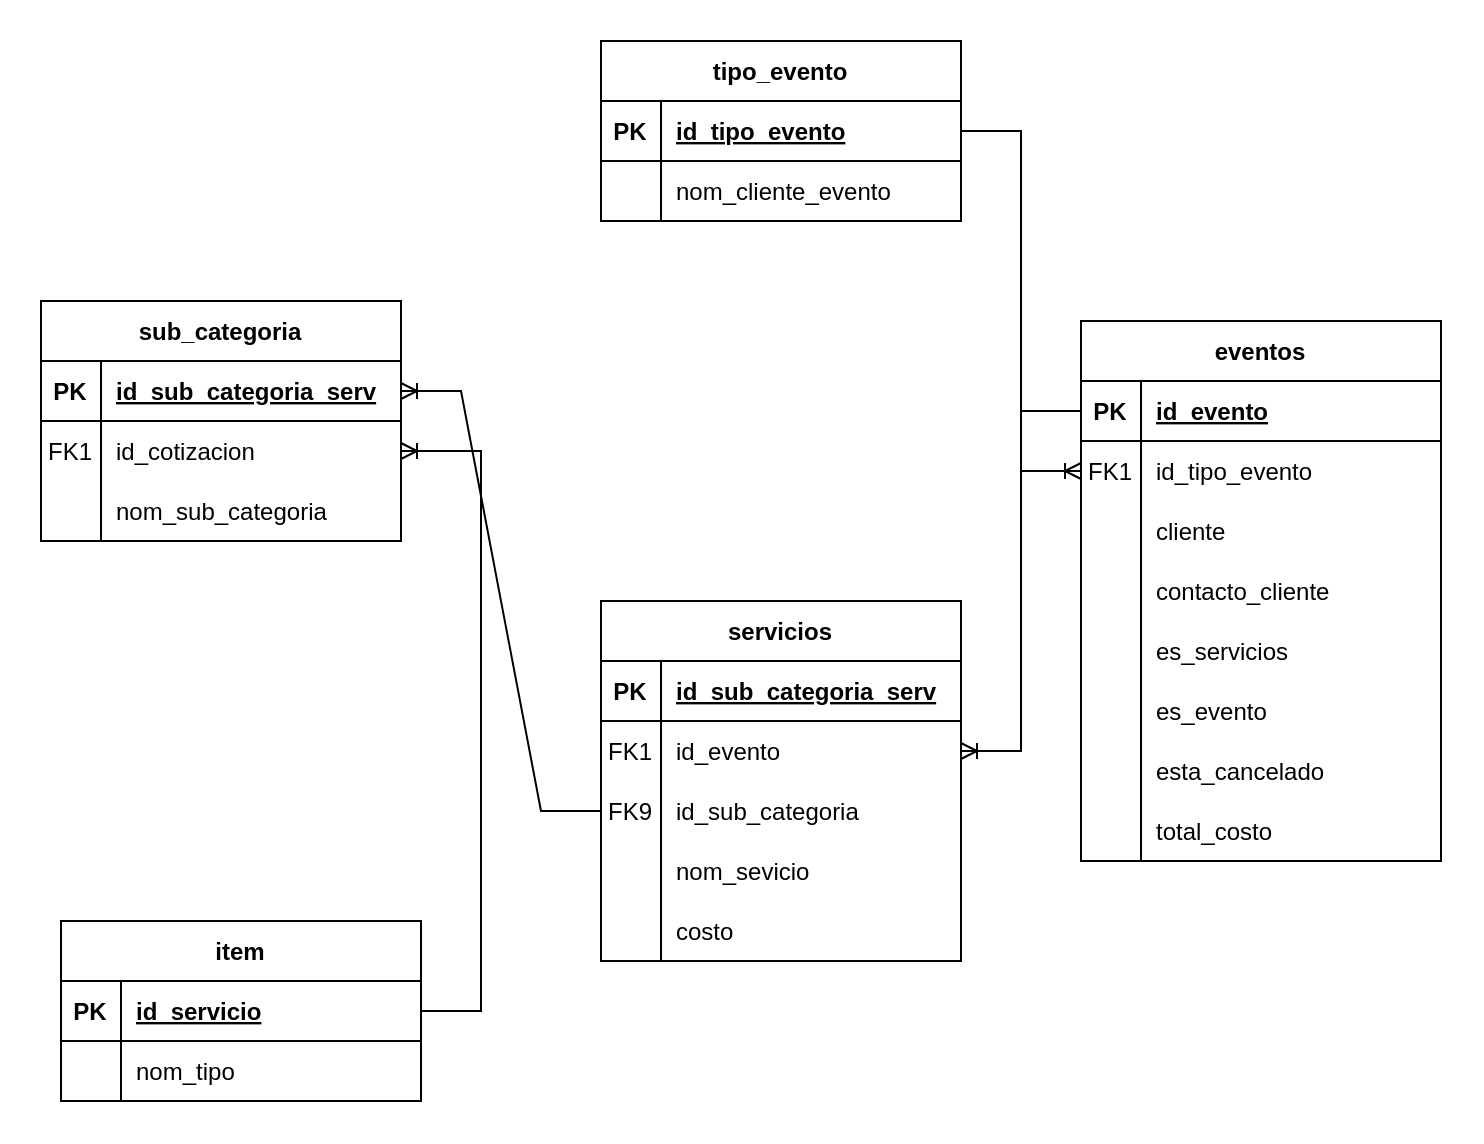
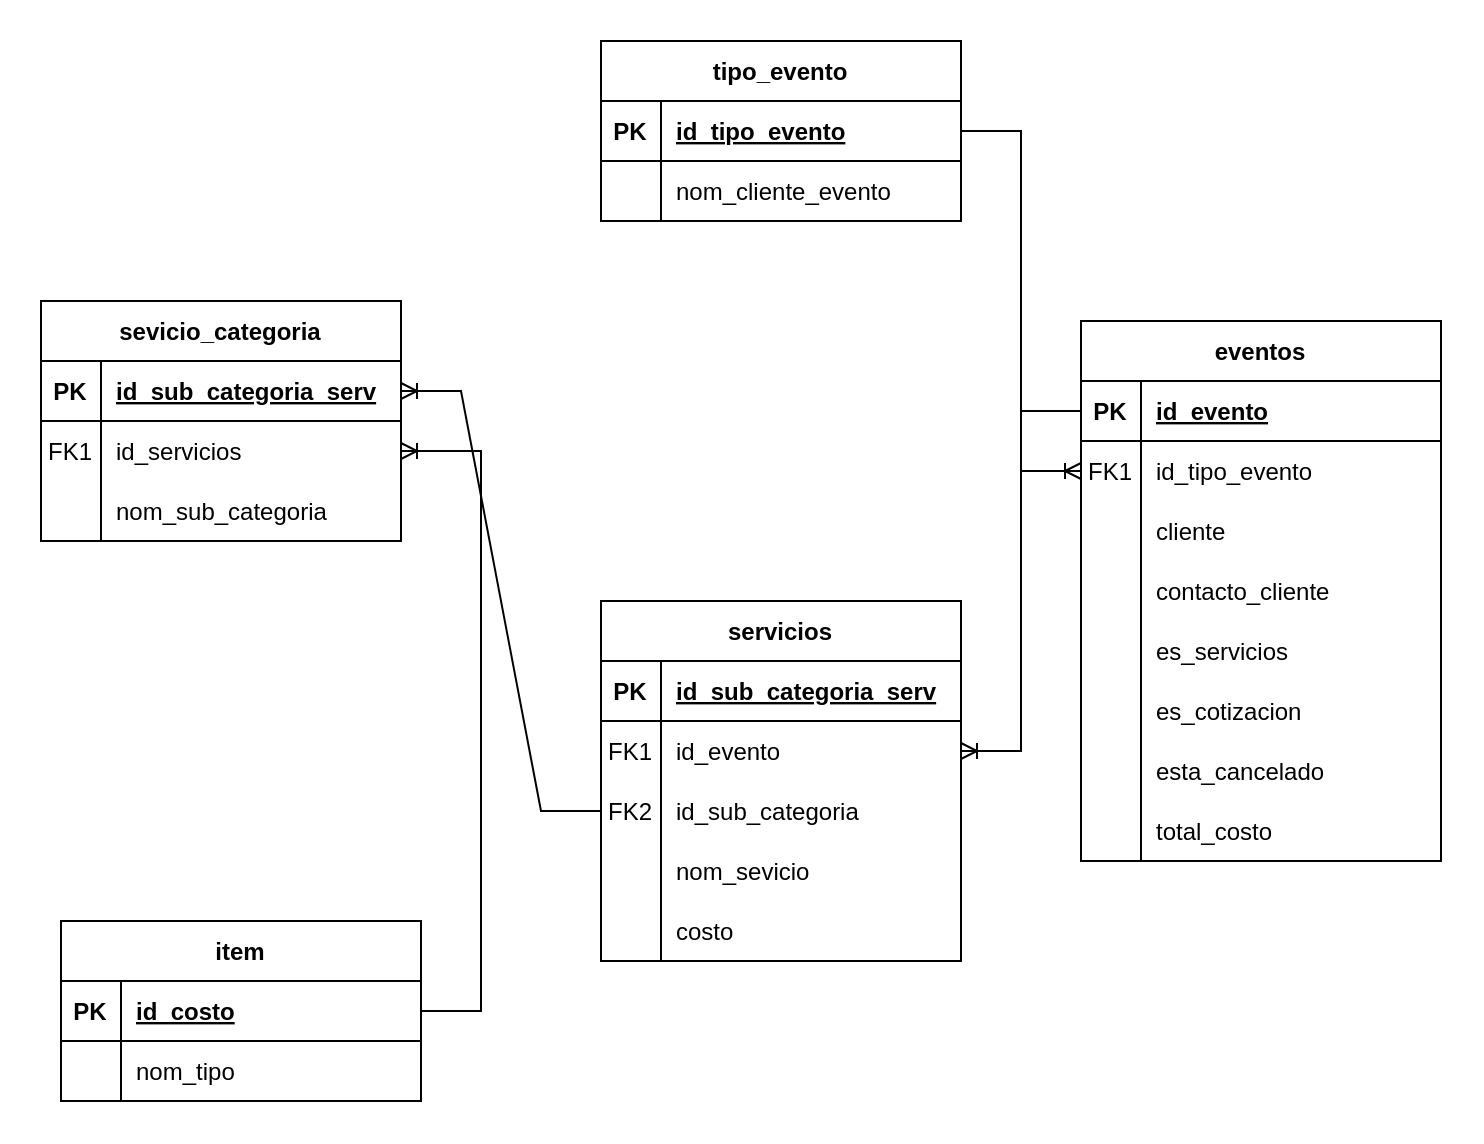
node "sub_categoria": label "sub_categoria" -> "sevicio_categoria"
node "id_cotizacion": label "id_cotizacion" -> "id_servicios"
node "es_evento": label "es_evento" -> "es_cotizacion"
node "FK9": label "FK9" -> "FK2"
node "id_servicio": label "id_servicio" -> "id_costo"
